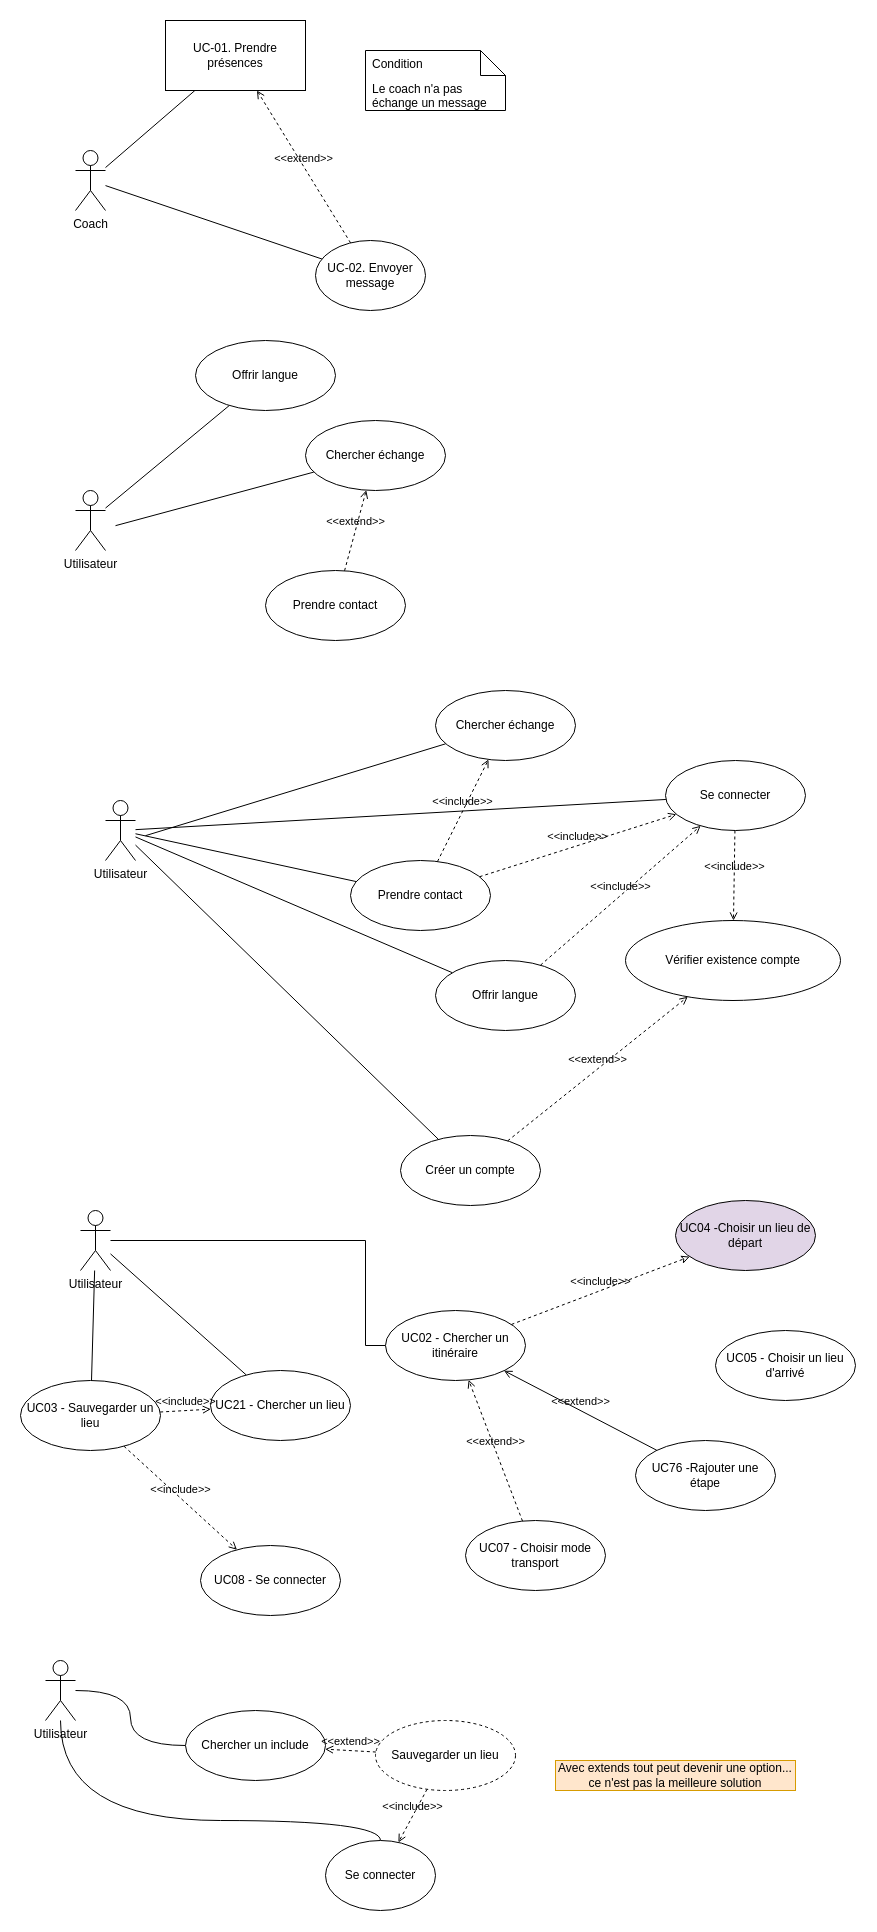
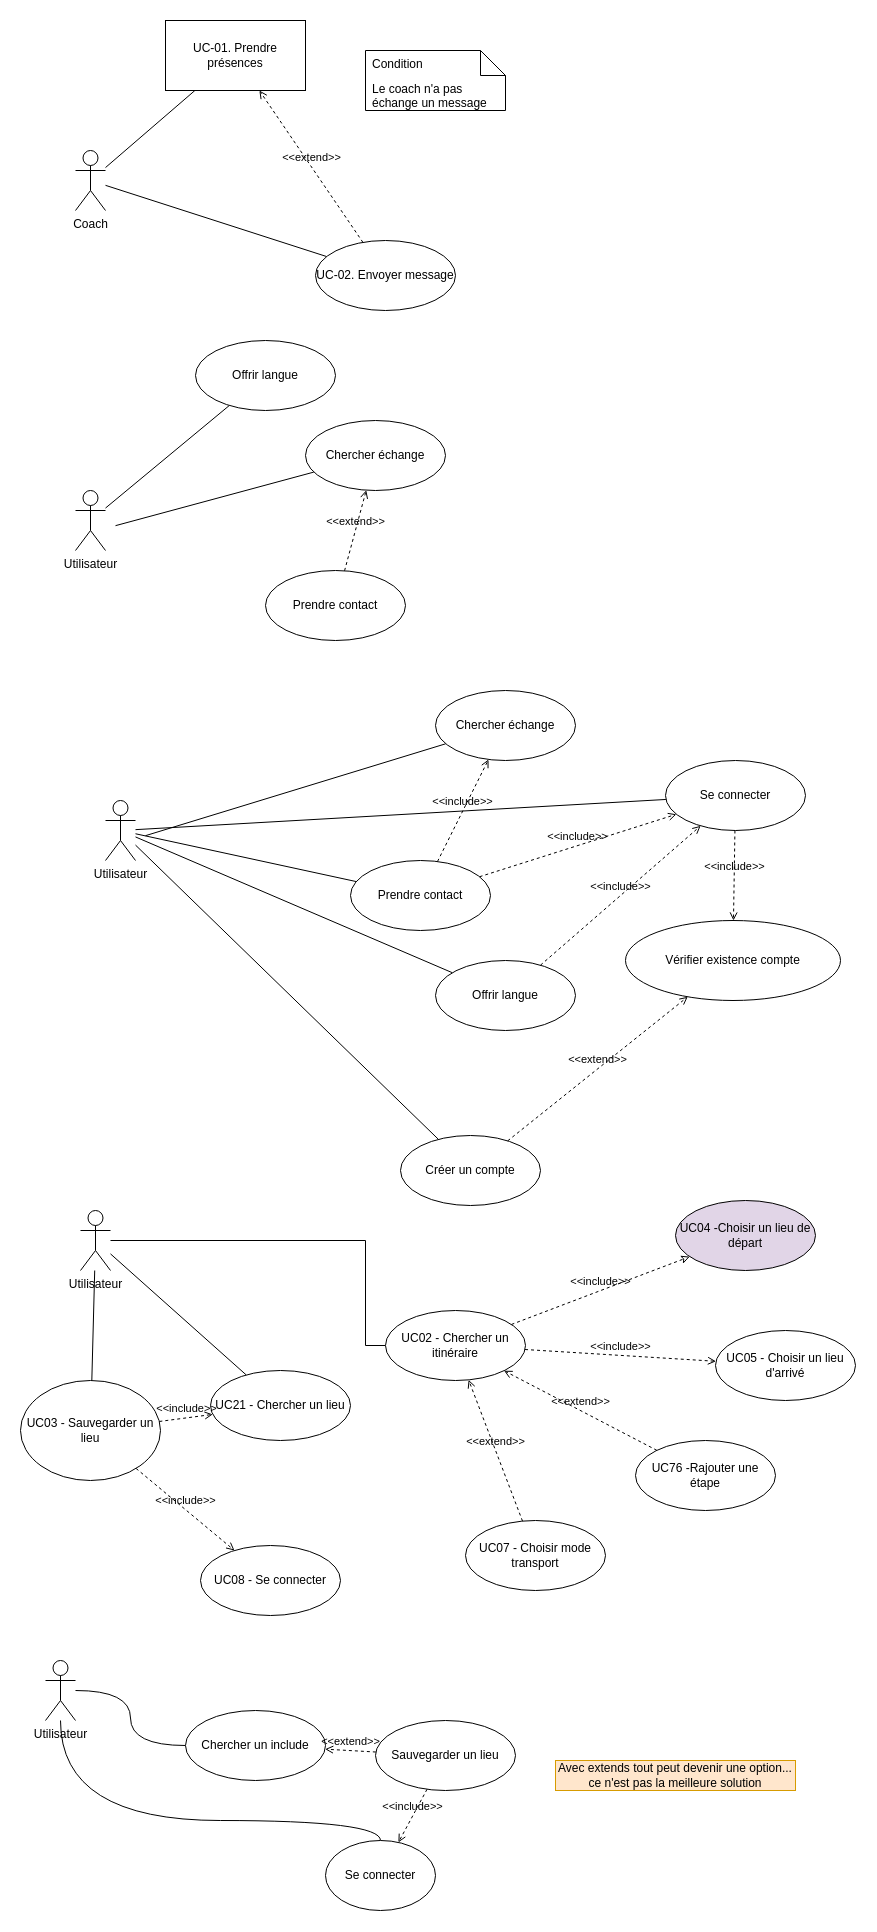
node "UC-02. Envoyer message": size 110x70 -> 140x70
edge "UC02 - Chercher un itinéraire" -> "UC05 - Choisir un lieu d'arrivé": added, label "<<include>>"
edge "UC76 -Rajouter une étape" -> "UC02 - Chercher un itinéraire": style solid -> dashed
node "UC03 - Sauvegarder un lieu": size 140x70 -> 140x100
node "Sauvegarder un lieu": style dashed -> solid
